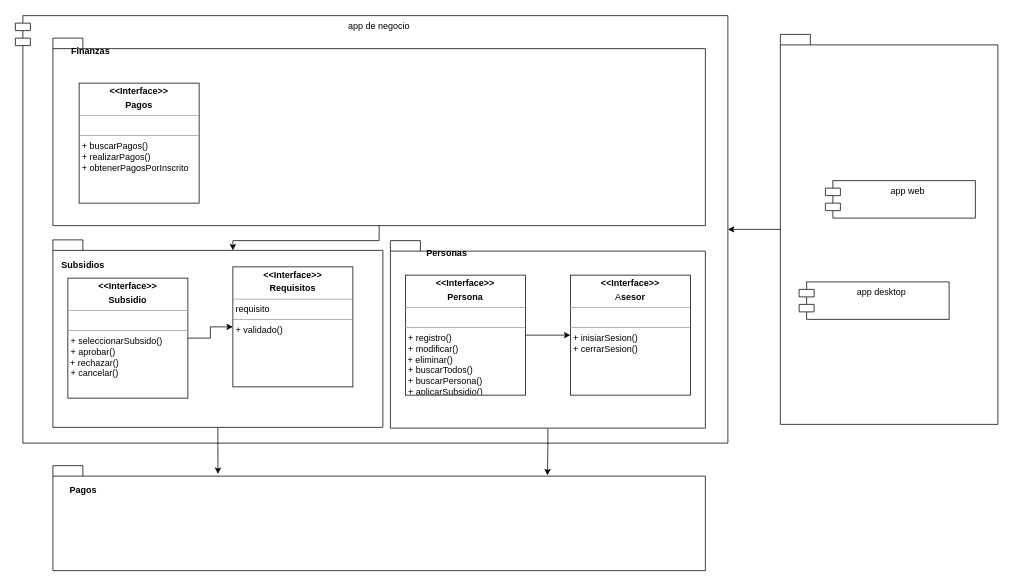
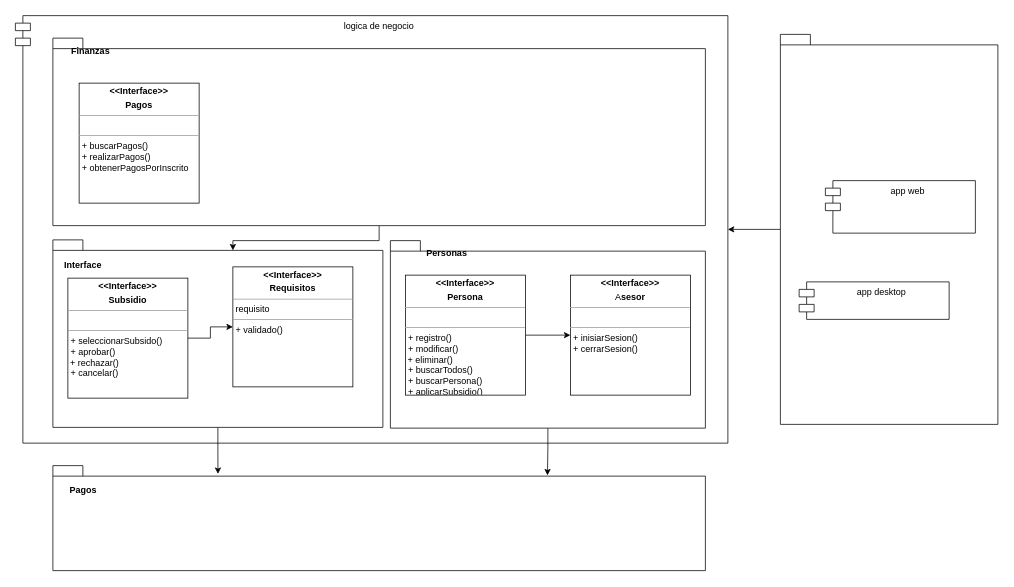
node "app de negocio": label "app de negocio" -> "logica de negocio"
node "app web": size 150x38 -> 150x53
node "Subsidios": label "Subsidios" -> "Interface"
